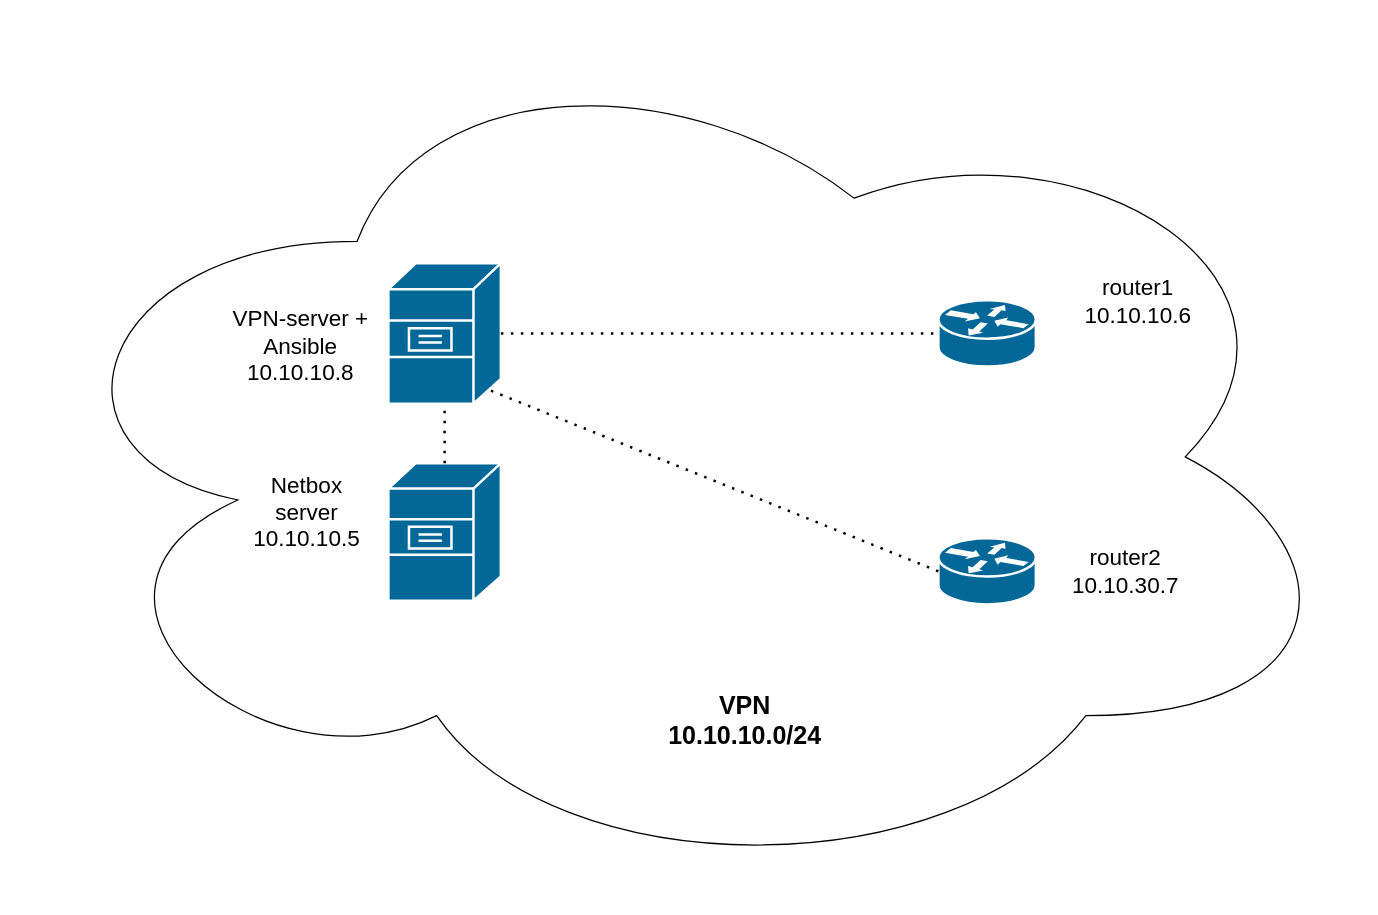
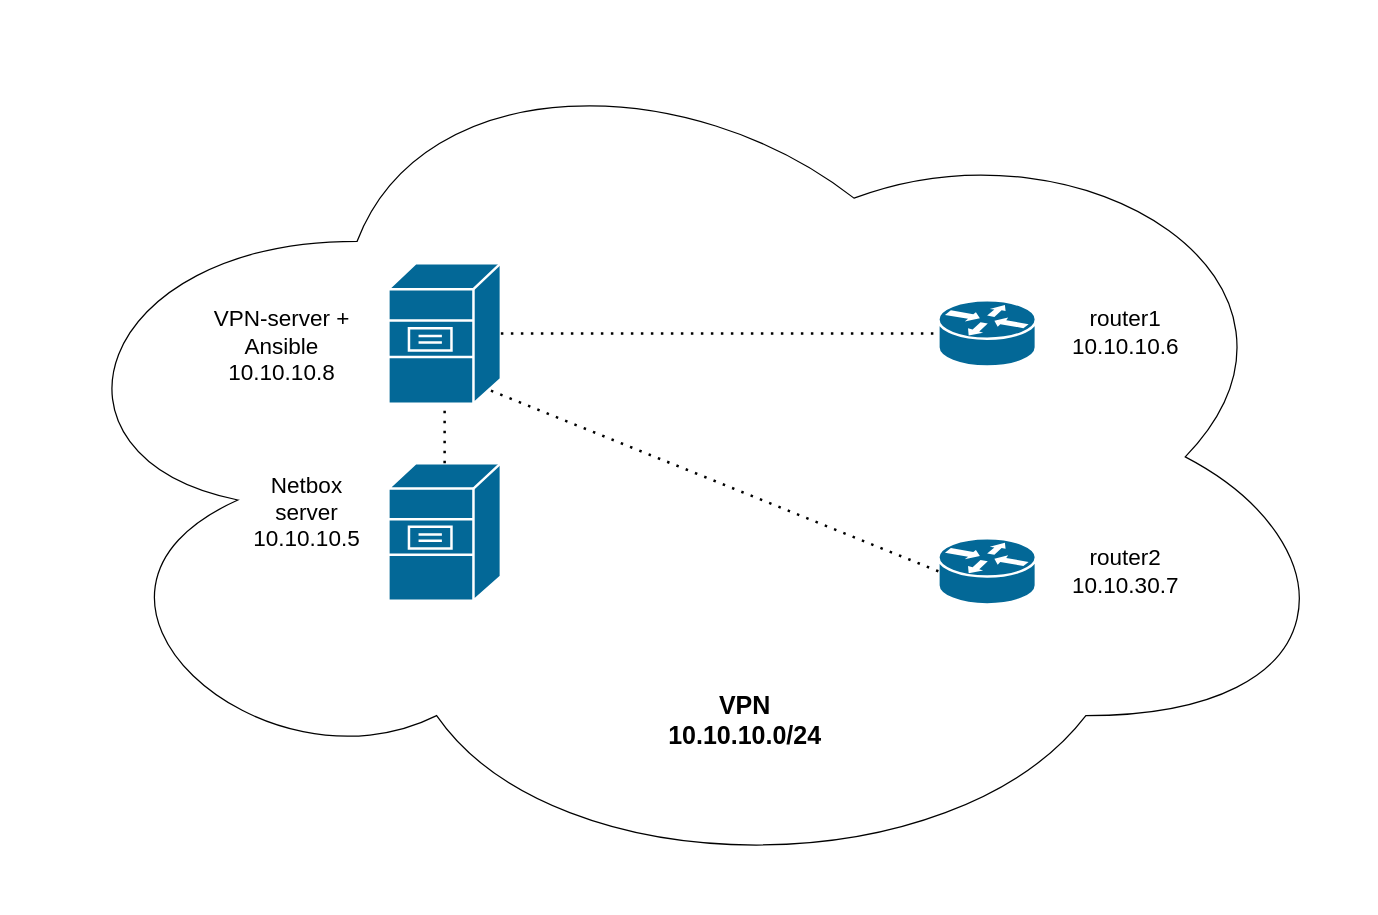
node "router1 10.10.10.6": moved (1138, 302) -> (1126, 333)
node "VPN-server + Ansible 10.10.10.8": moved (301, 346) -> (282, 346)
